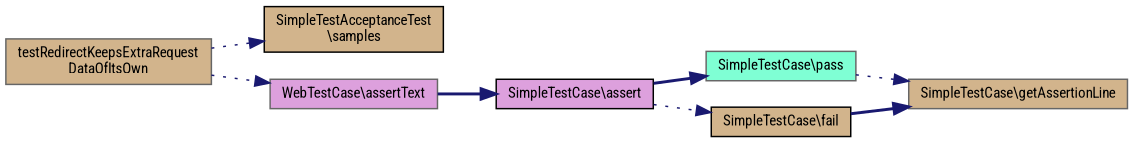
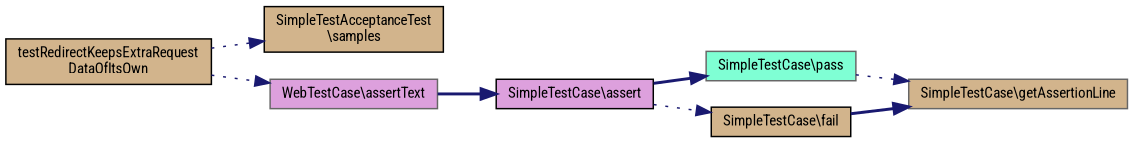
node "testRedirectKeepsExtraRequest DataOfItsOwn": color gray40 -> black
